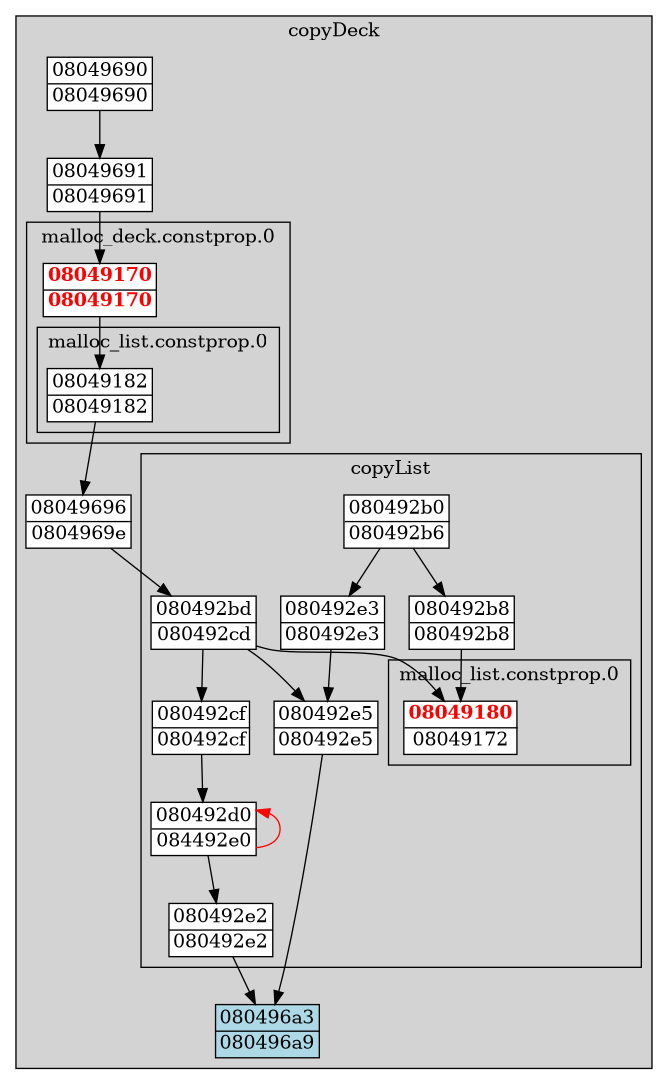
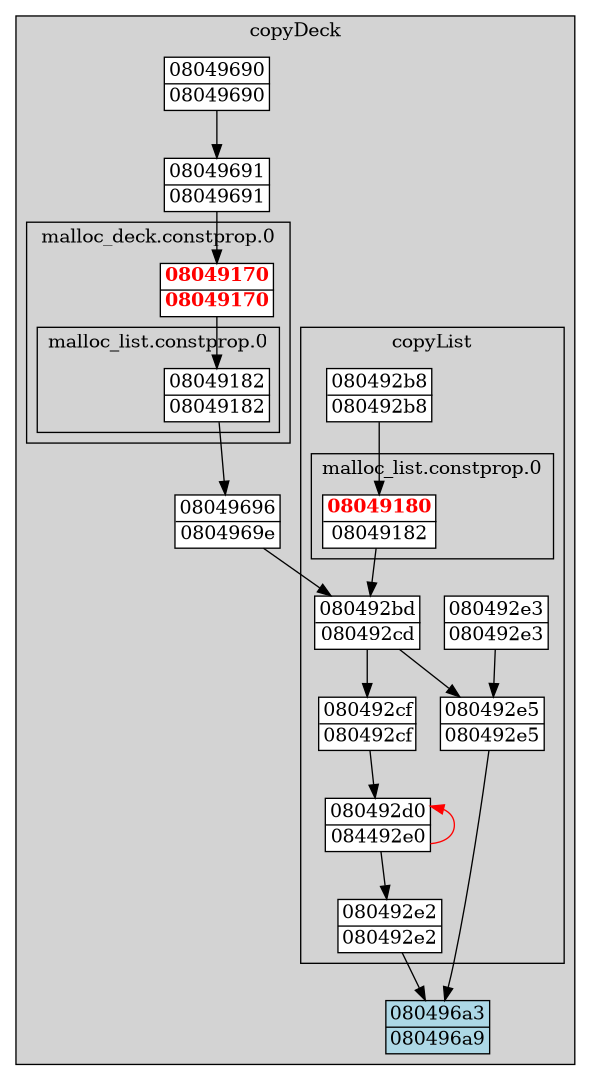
node "080492b0": removed
edge "080492bd" -> "08049180": reversed
node "08049180": text "08049172" -> "08049182"
